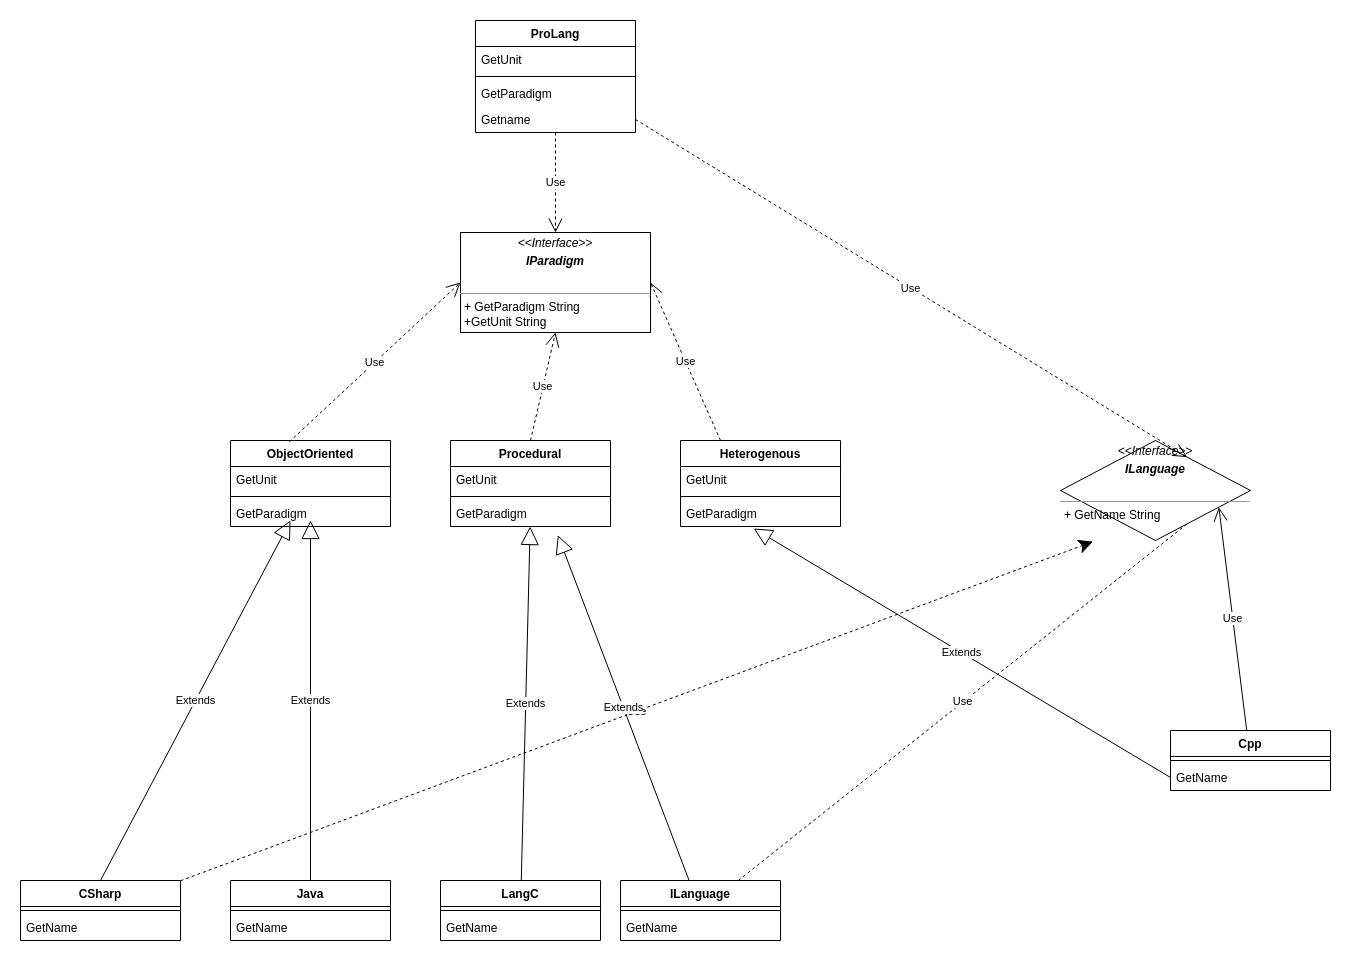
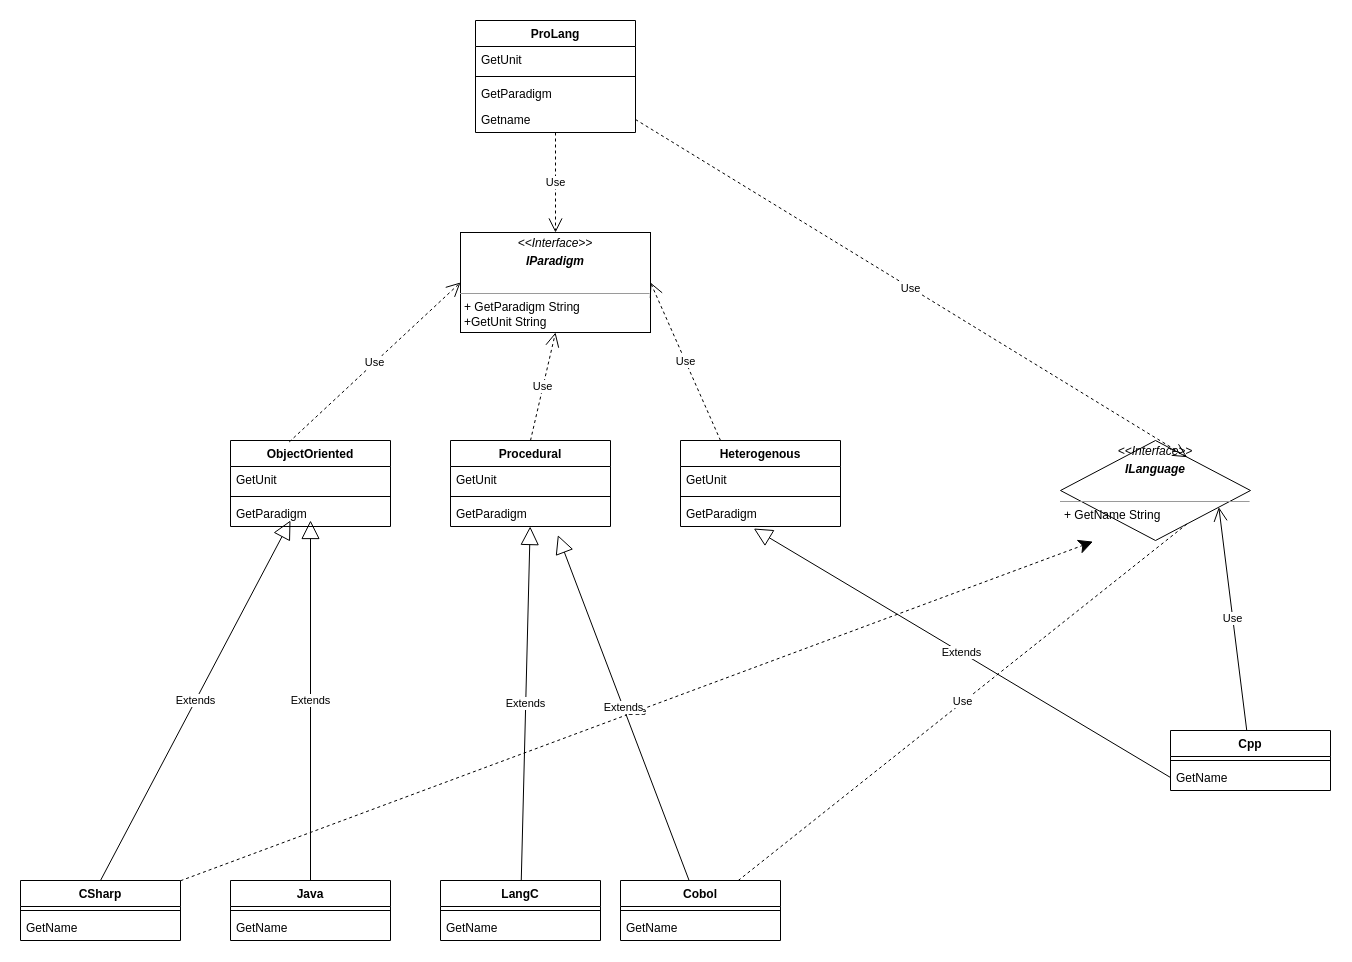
node "ILanguage": label "ILanguage" -> "Cobol"
